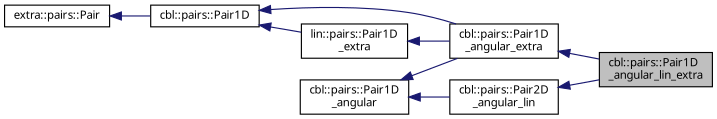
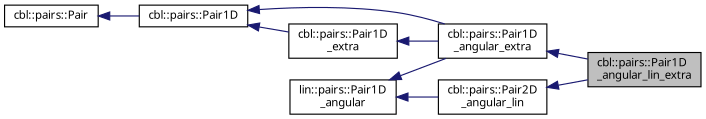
node "extra::pairs::Pair": label "extra::pairs::Pair" -> "cbl::pairs::Pair"
node "lin::pairs::Pair1D _extra": label "lin::pairs::Pair1D _extra" -> "cbl::pairs::Pair1D _extra"
node "cbl::pairs::Pair1D _angular": label "cbl::pairs::Pair1D _angular" -> "lin::pairs::Pair1D _angular"
